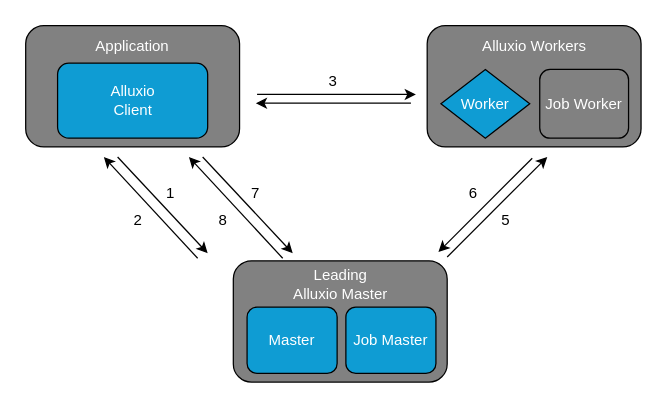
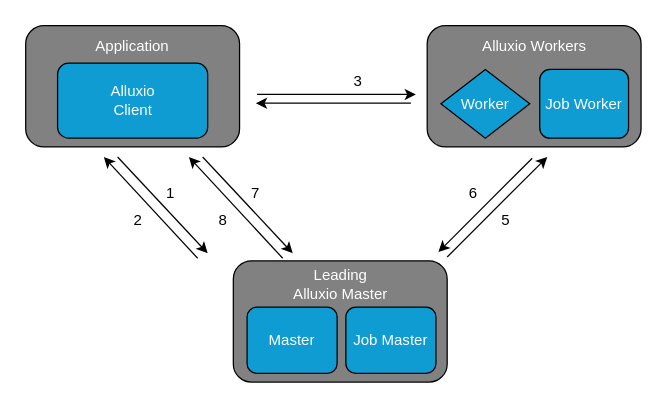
node "3": moved (333, 82) -> (358, 82)
node "Job Worker": fillcolor #818181 -> #0f9cd3
